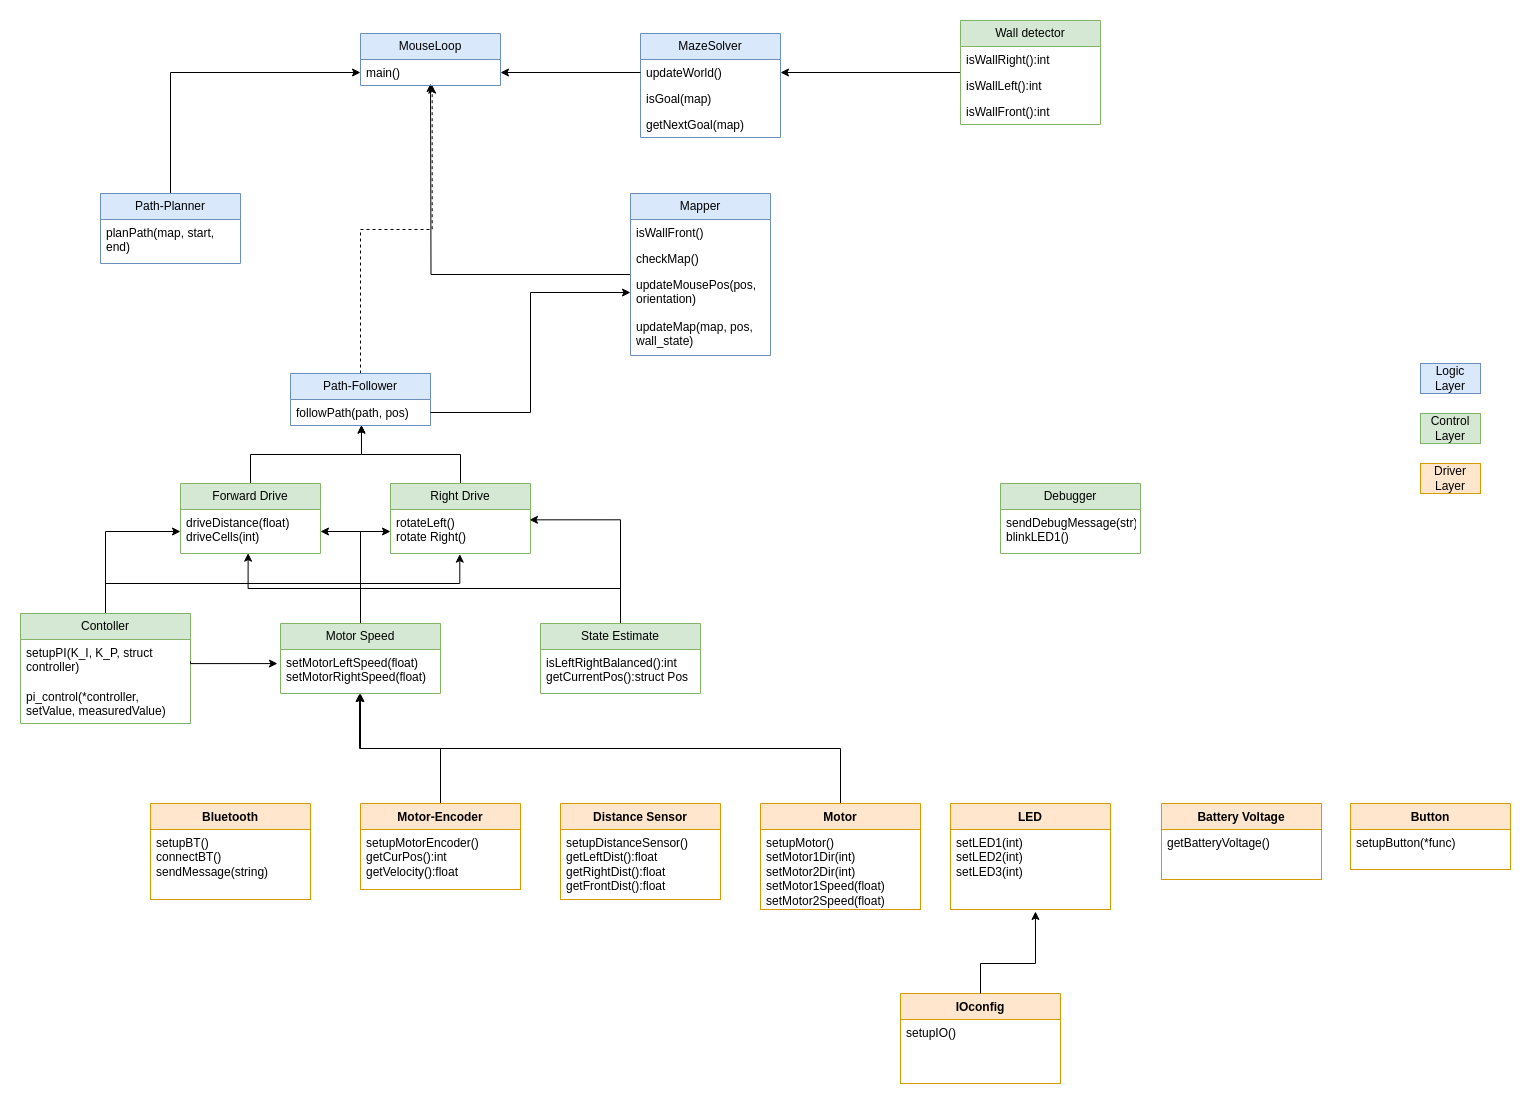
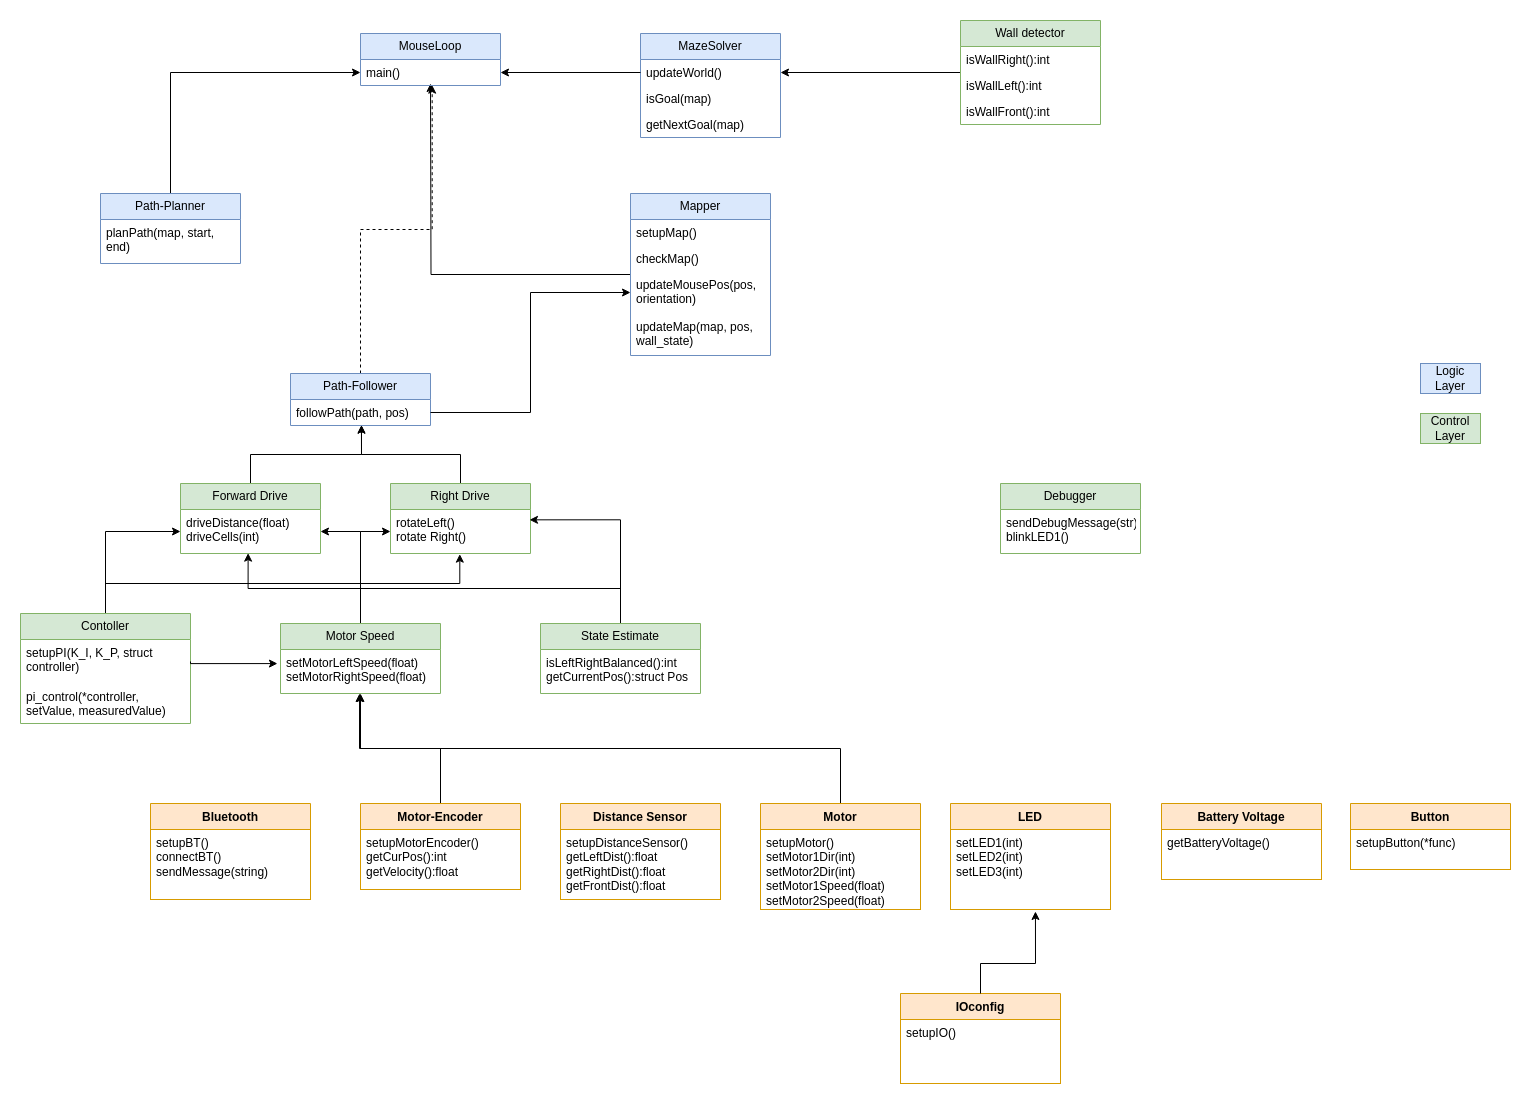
node "isWallFront()": label "isWallFront()" -> "setupMap()"
node "Driver Layer": removed
